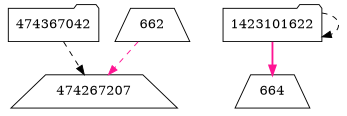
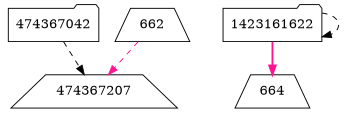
node "1423101622": label "1423101622" -> "1423161622"
node "474267207": label "474267207" -> "474367207"
